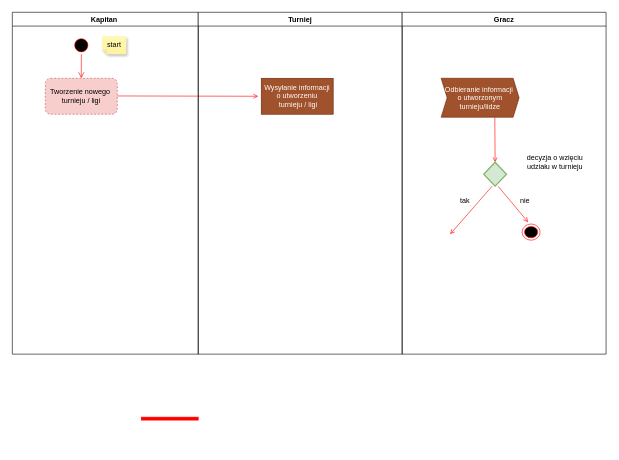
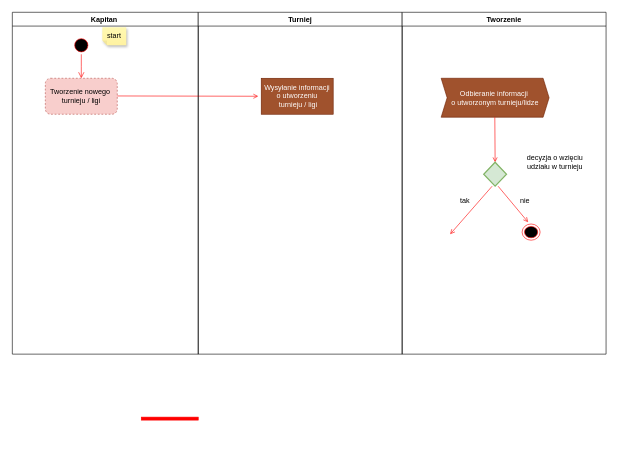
node "Gracz": label "Gracz" -> "Tworzenie"
node "start": moved (114, 45) -> (114, 36)
node "Odbieranie informacji o utworzonym turnieju/lidze": size 78x39 -> 108x39
